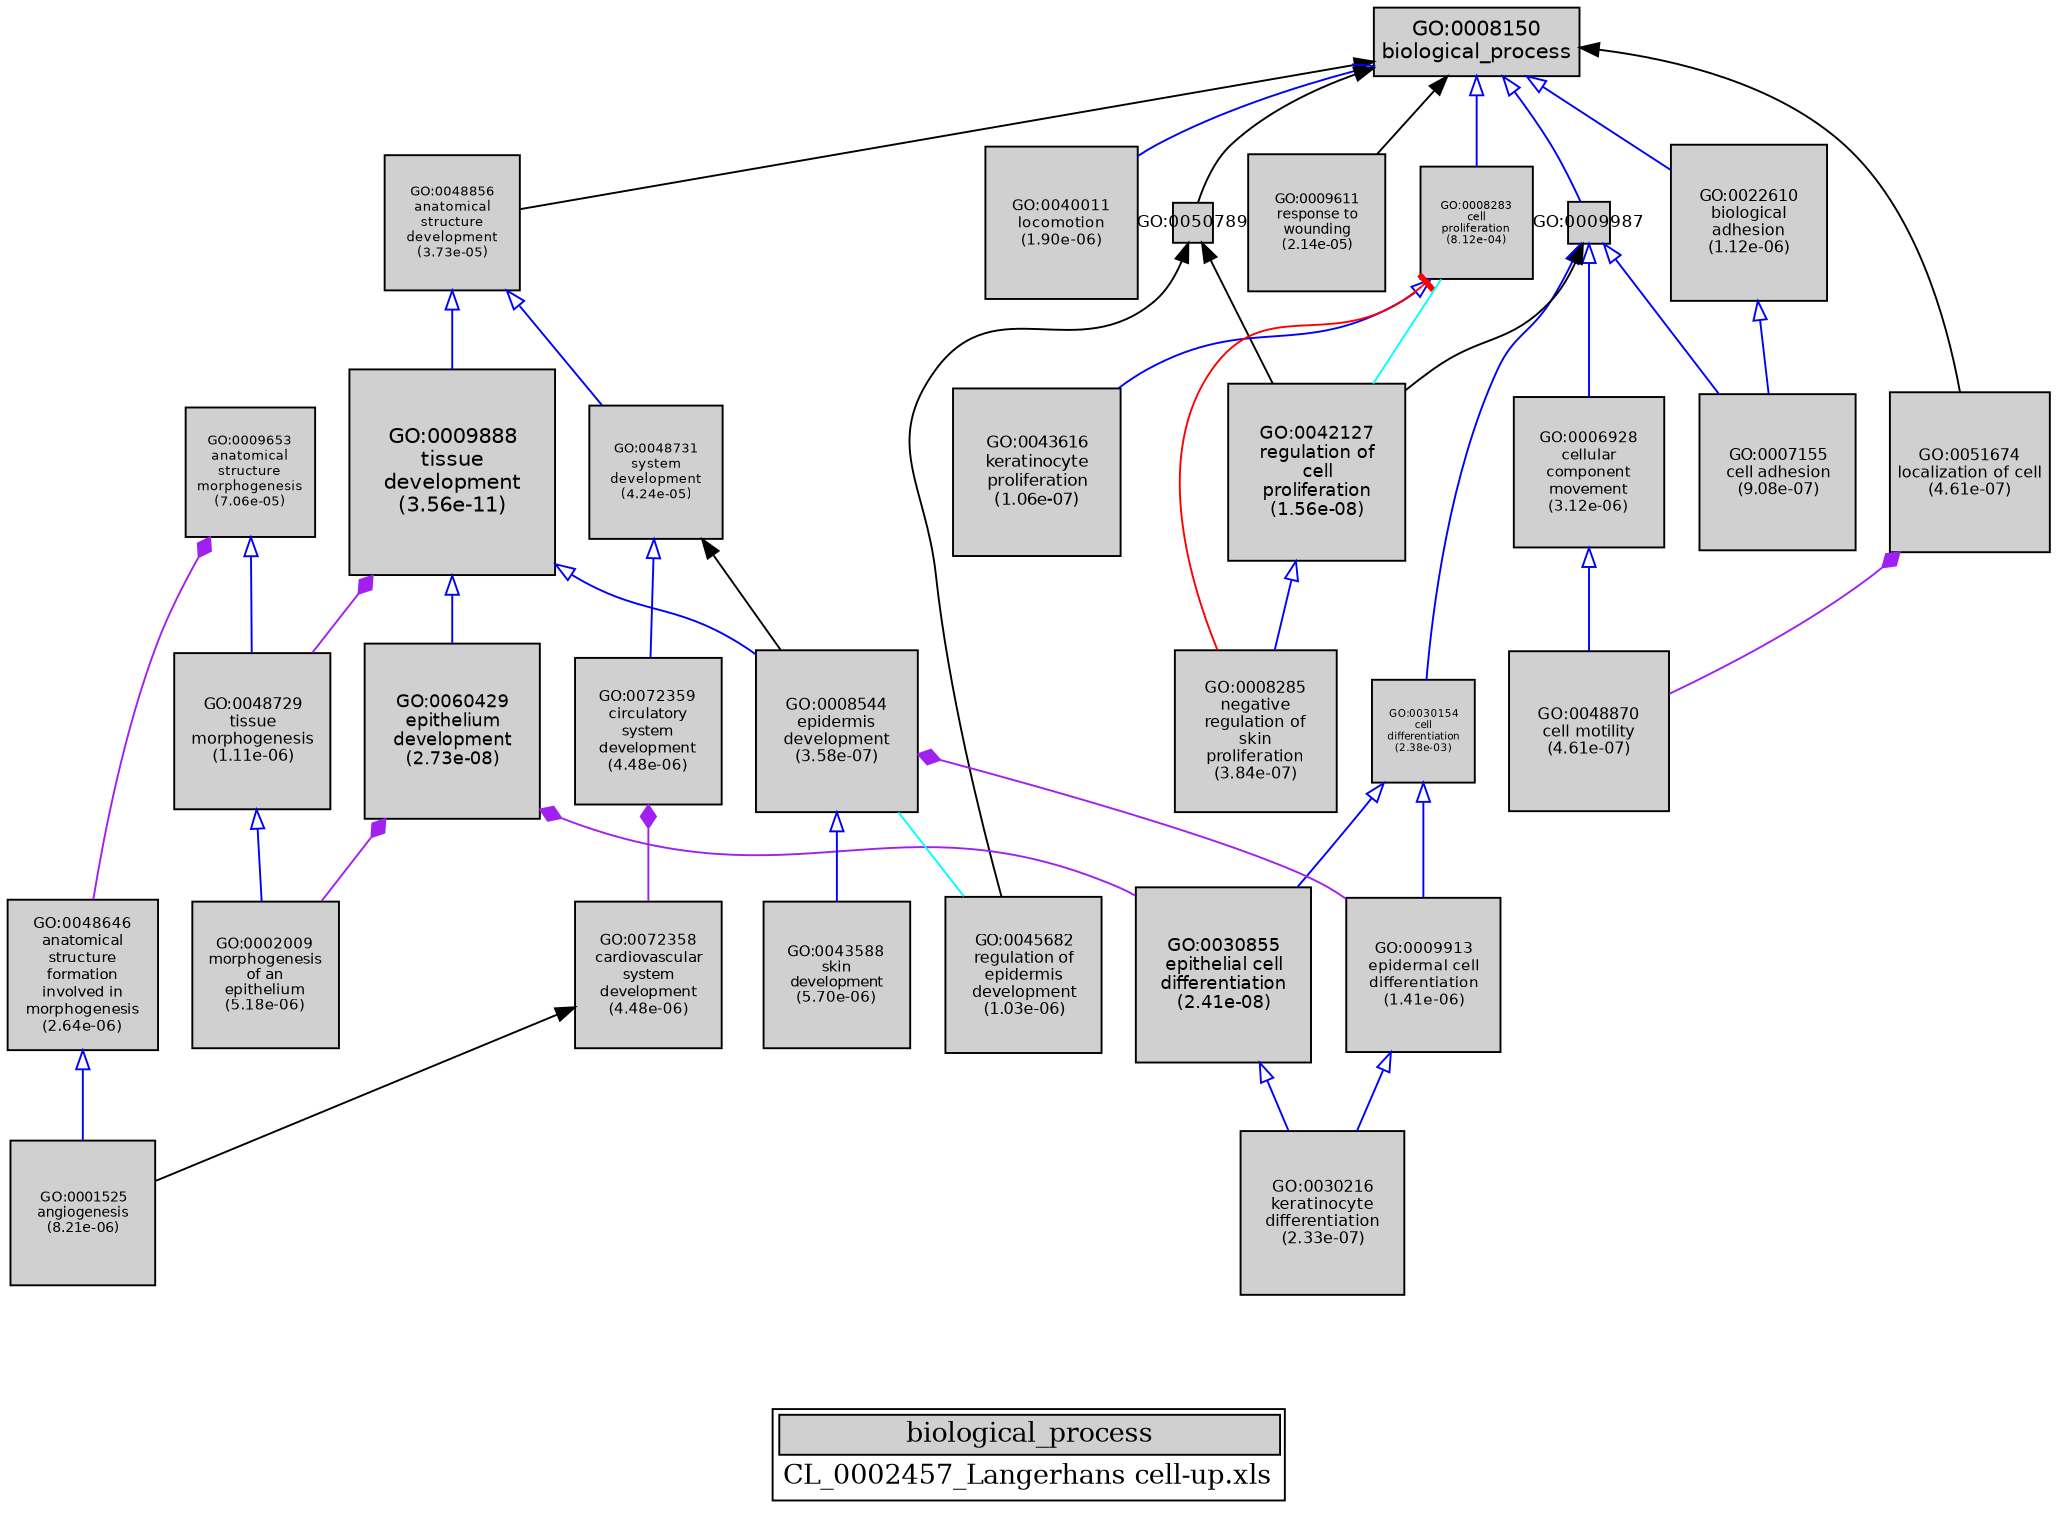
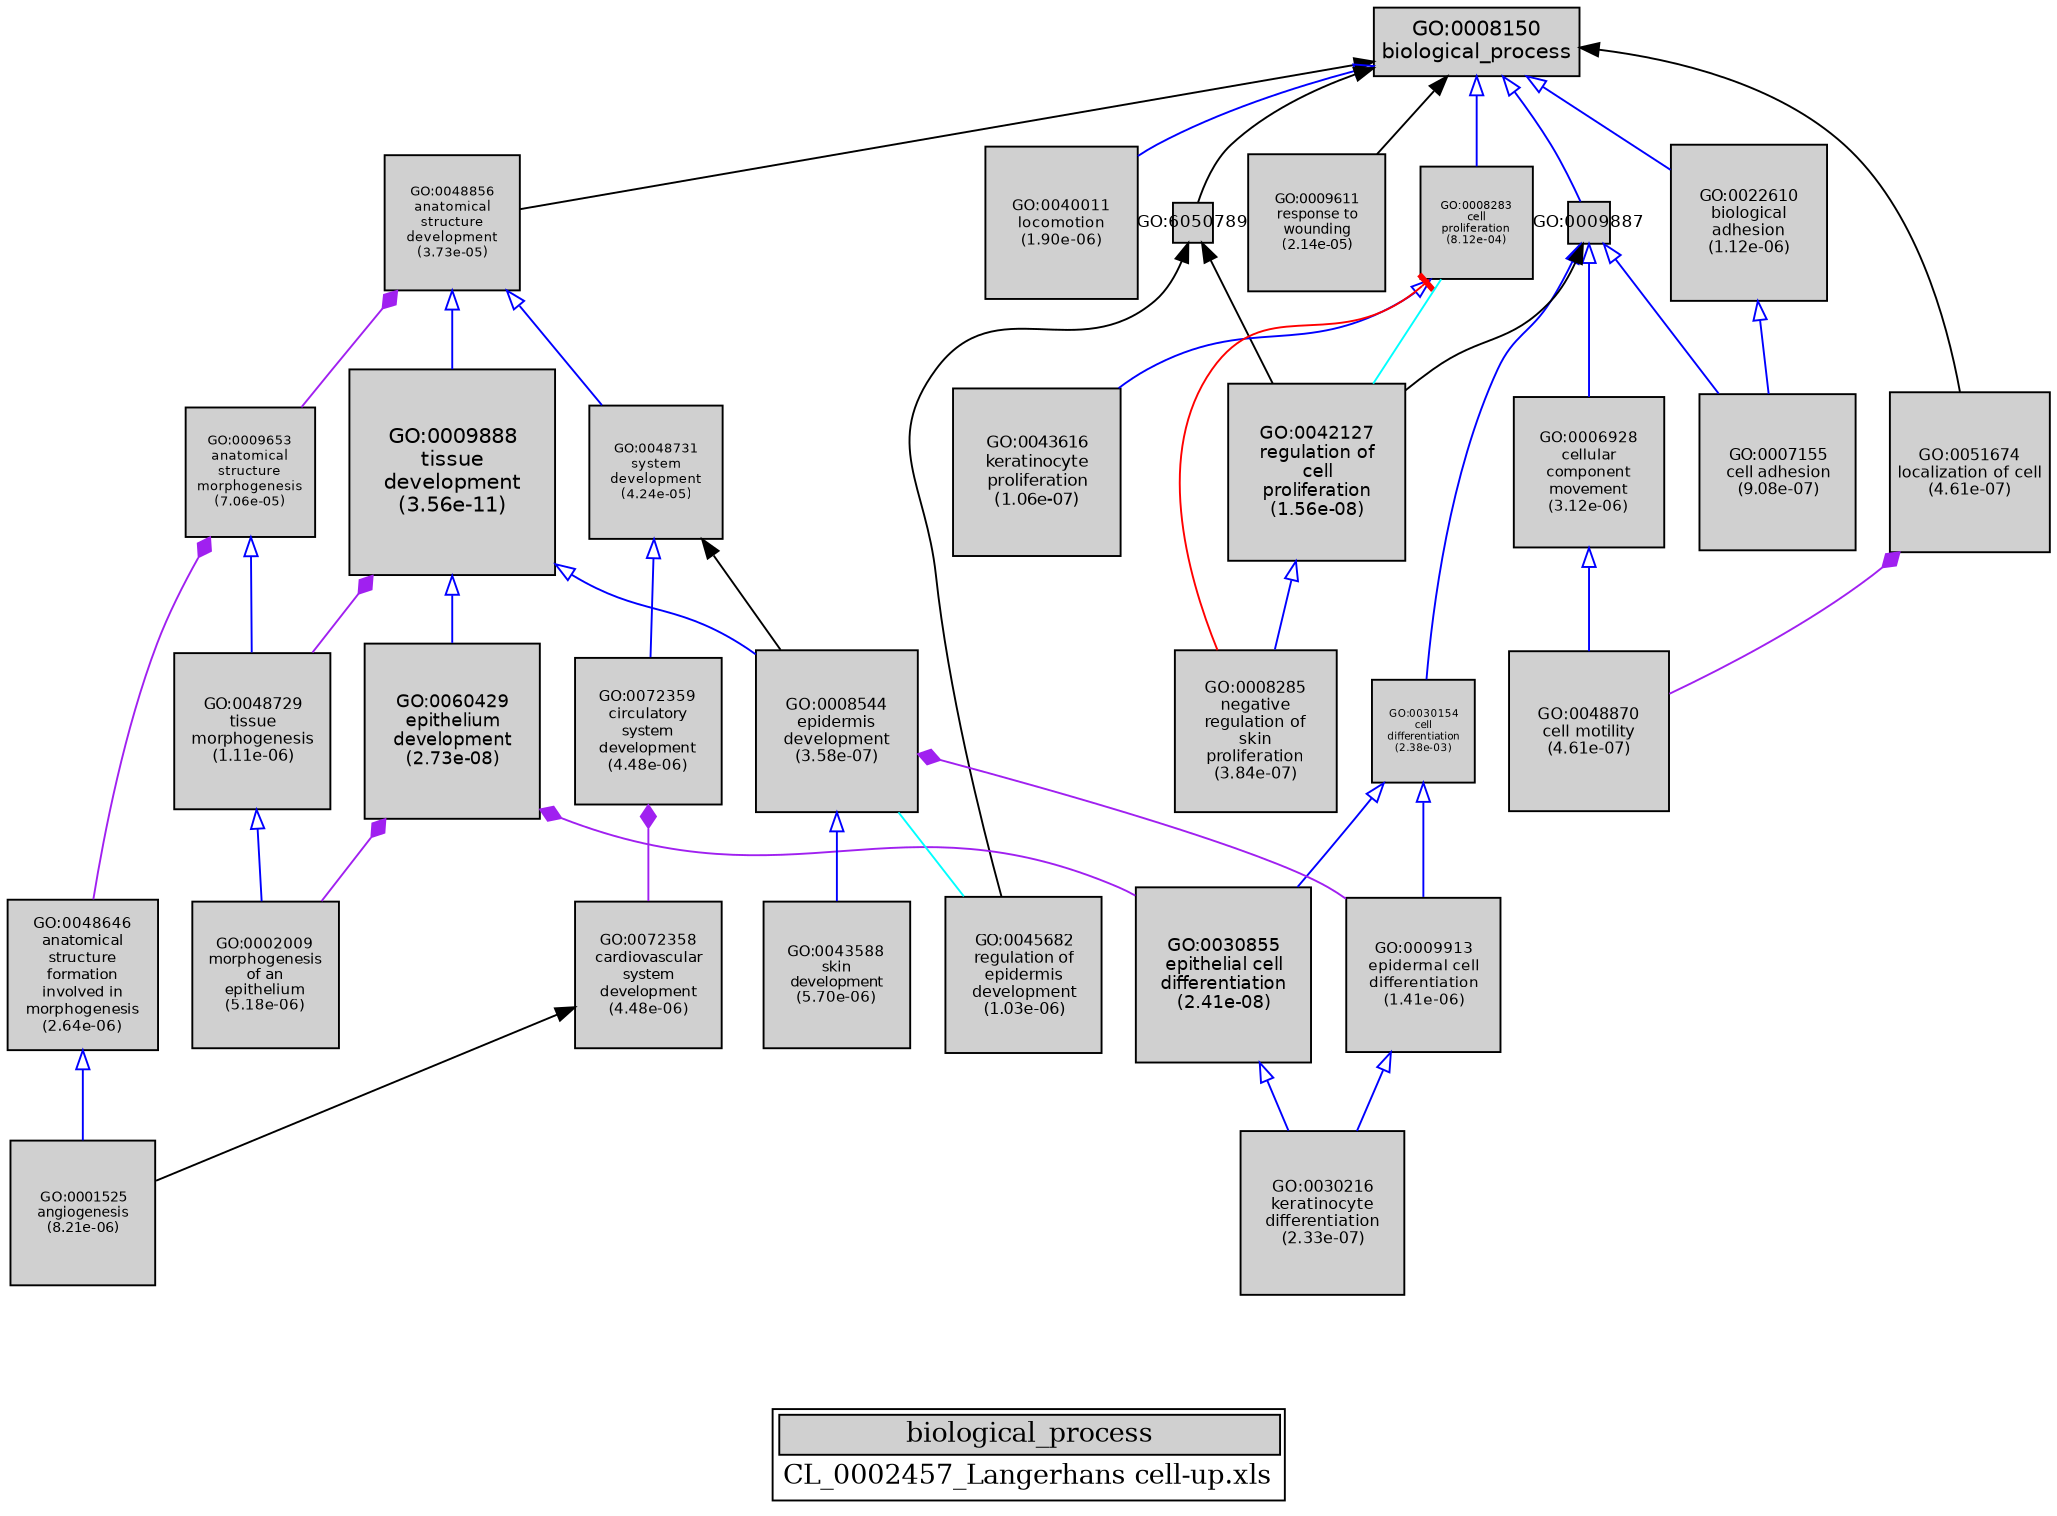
node "GO:0050789": label "GO:0050789" -> "GO:6050789"
node "GO:0009987": label "GO:0009987" -> "GO:0009887"
edge "GO:0009653" -> "GO:0048856": added
